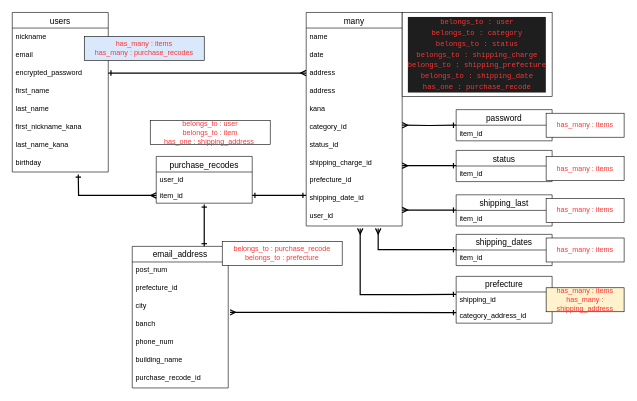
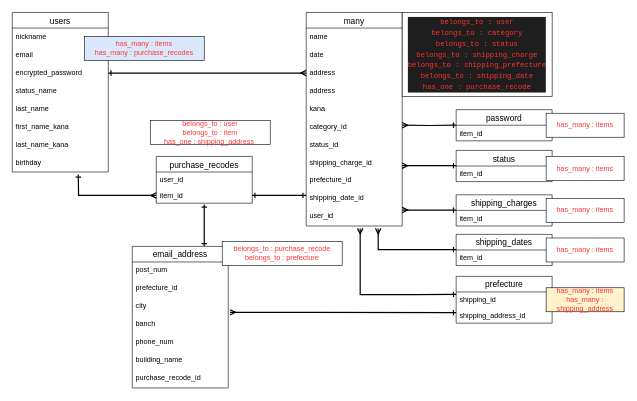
node "first_name": label "first_name" -> "status_name"
node "first_nickname_kana": label "first_nickname_kana" -> "first_name_kana"
node "shipping_last": label "shipping_last" -> "shipping_charges"
node "category_address_id": label "category_address_id" -> "shipping_address_id"
